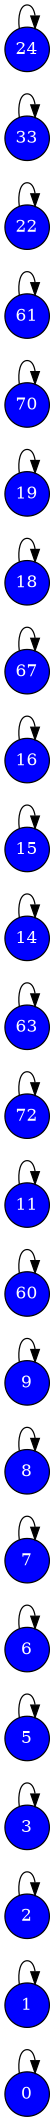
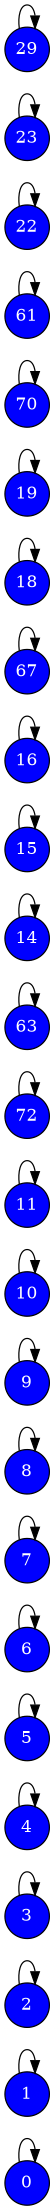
node "24": label "24" -> "29"
node "33": label "33" -> "23"
node "60": label "60" -> "10"
node "4": added
